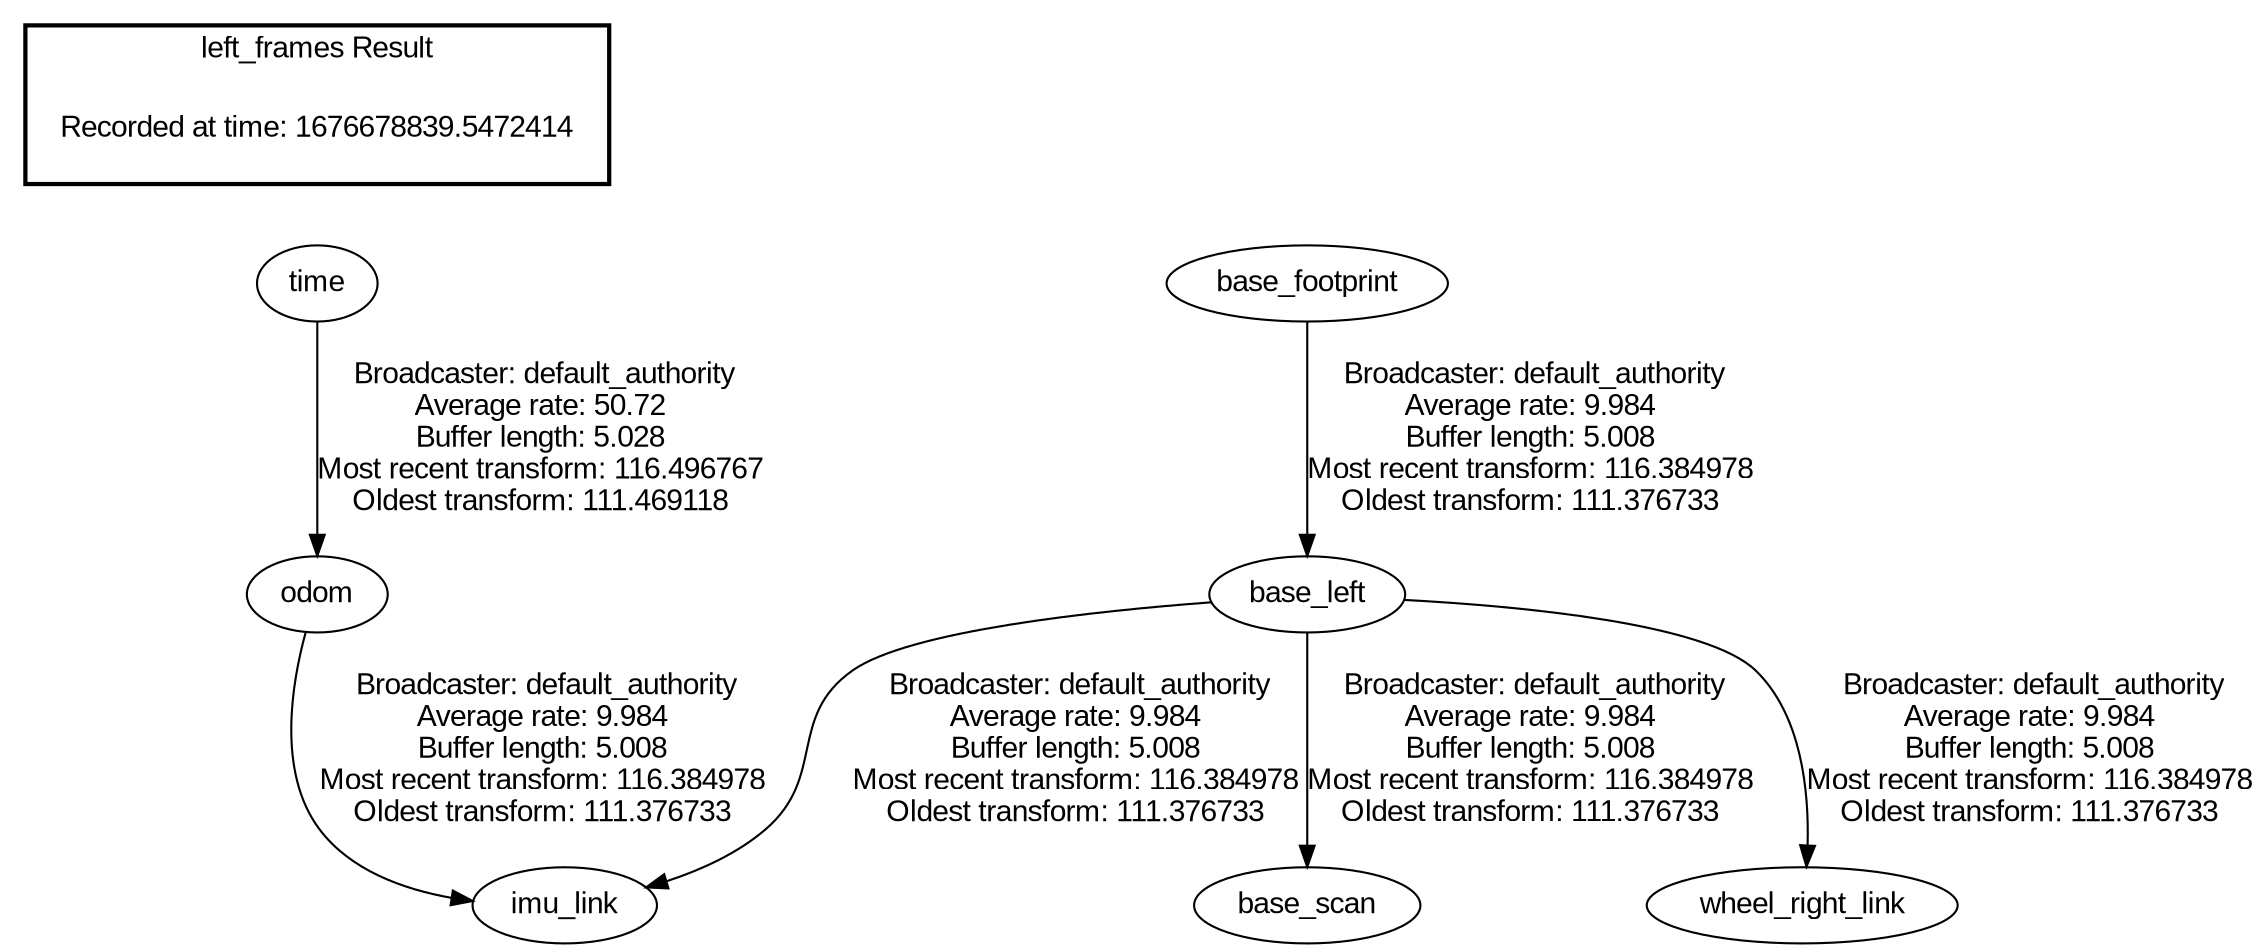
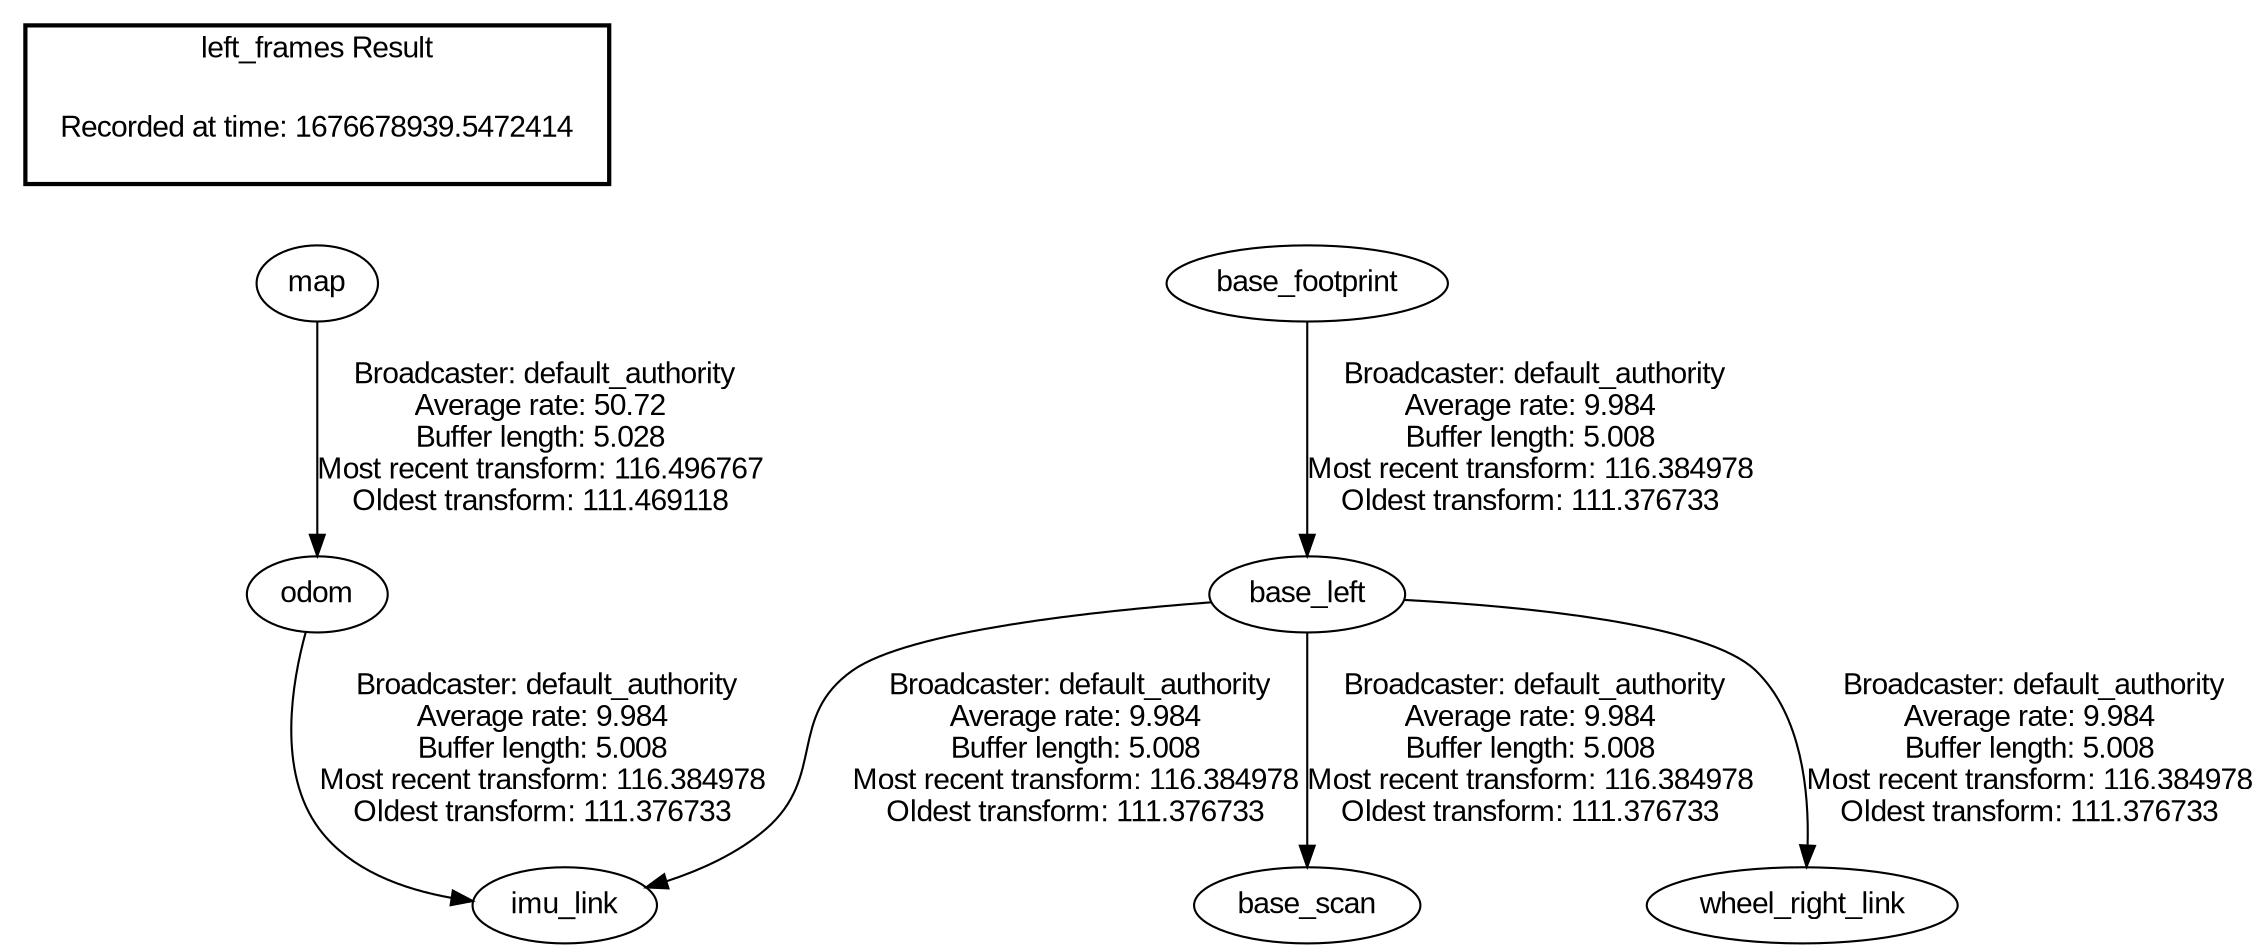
node "Recorded at time: 1676678839.5472414": label "Recorded at time: 1676678839.5472414" -> "Recorded at time: 1676678939.5472414"
node "time": label "time" -> "map"
